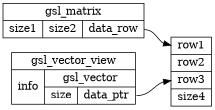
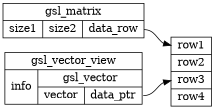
node "gsl_vector_view": text "size" -> "vector"
node "row1": text "size4" -> "row4"
